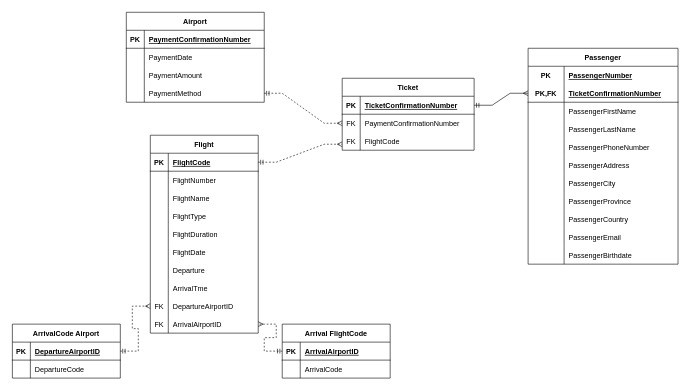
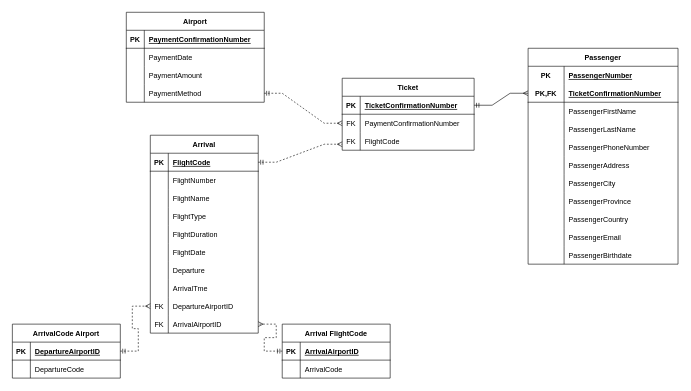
node "Flight": label "Flight" -> "Arrival"
